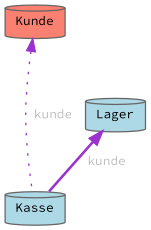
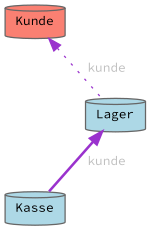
edge "Kasse" -> "Kunde": now "Lager" -> "Kunde"
